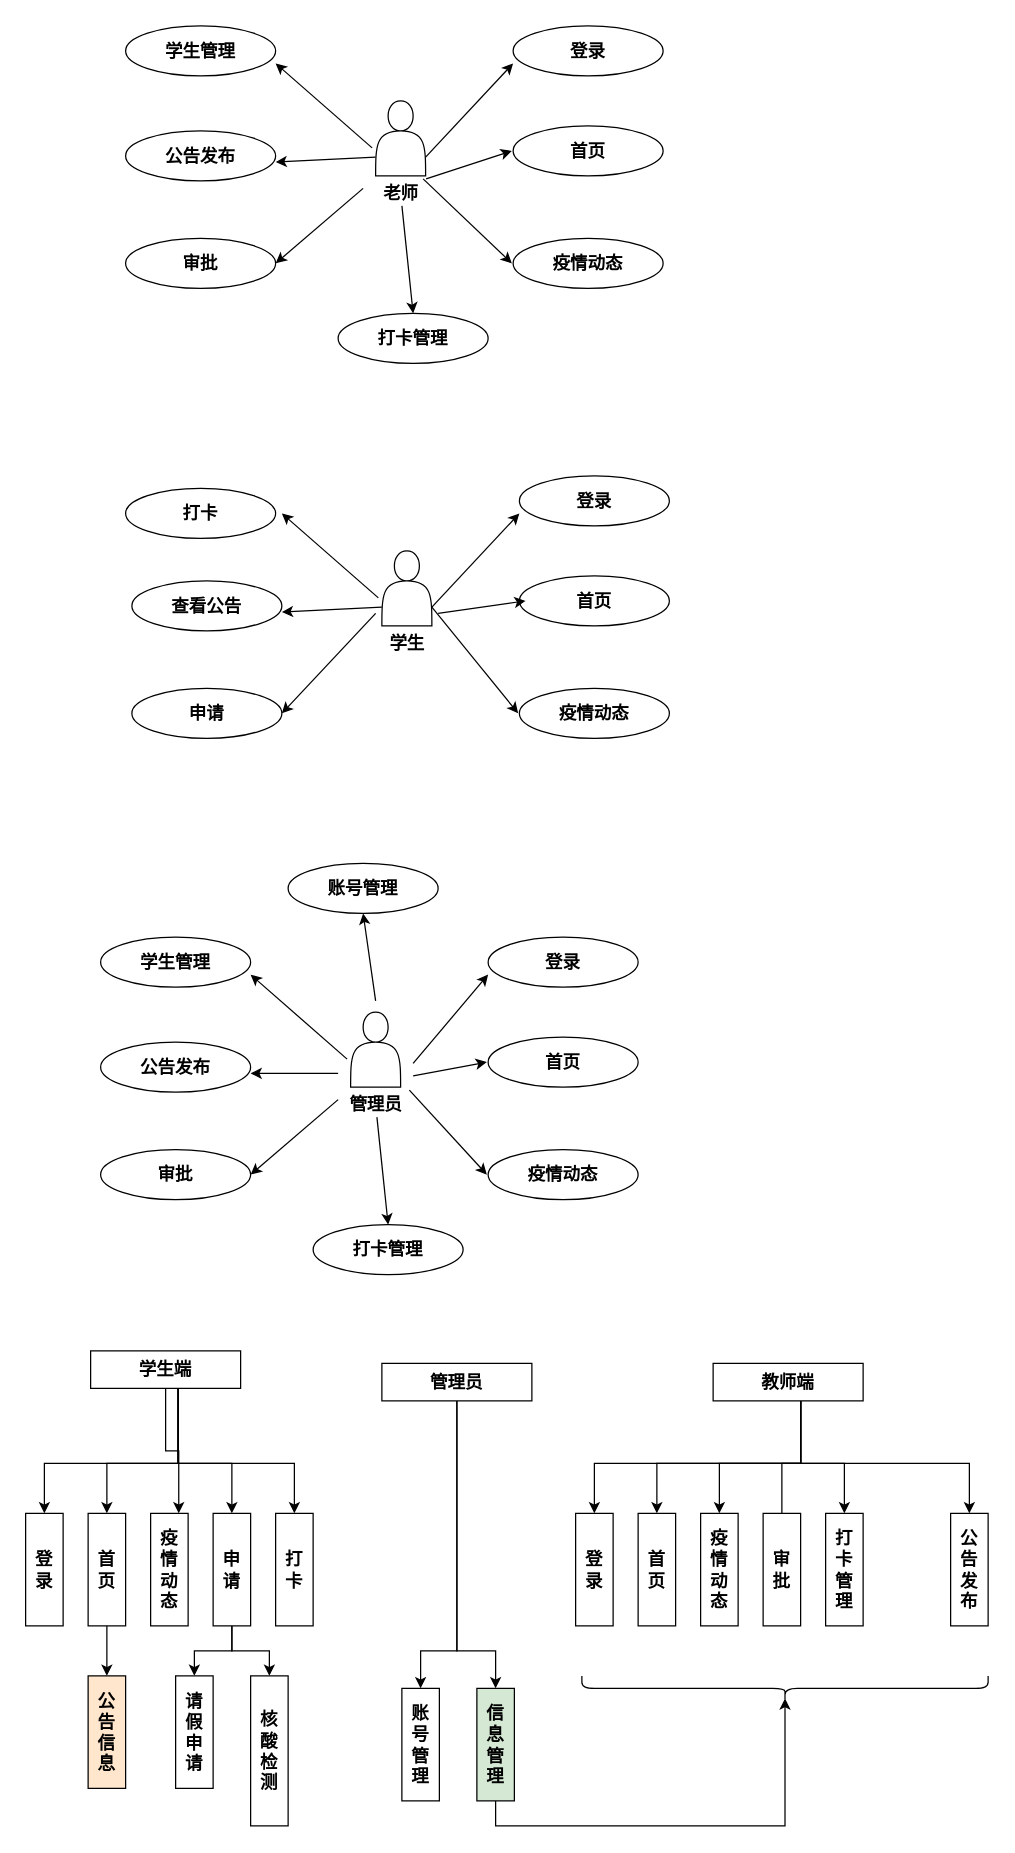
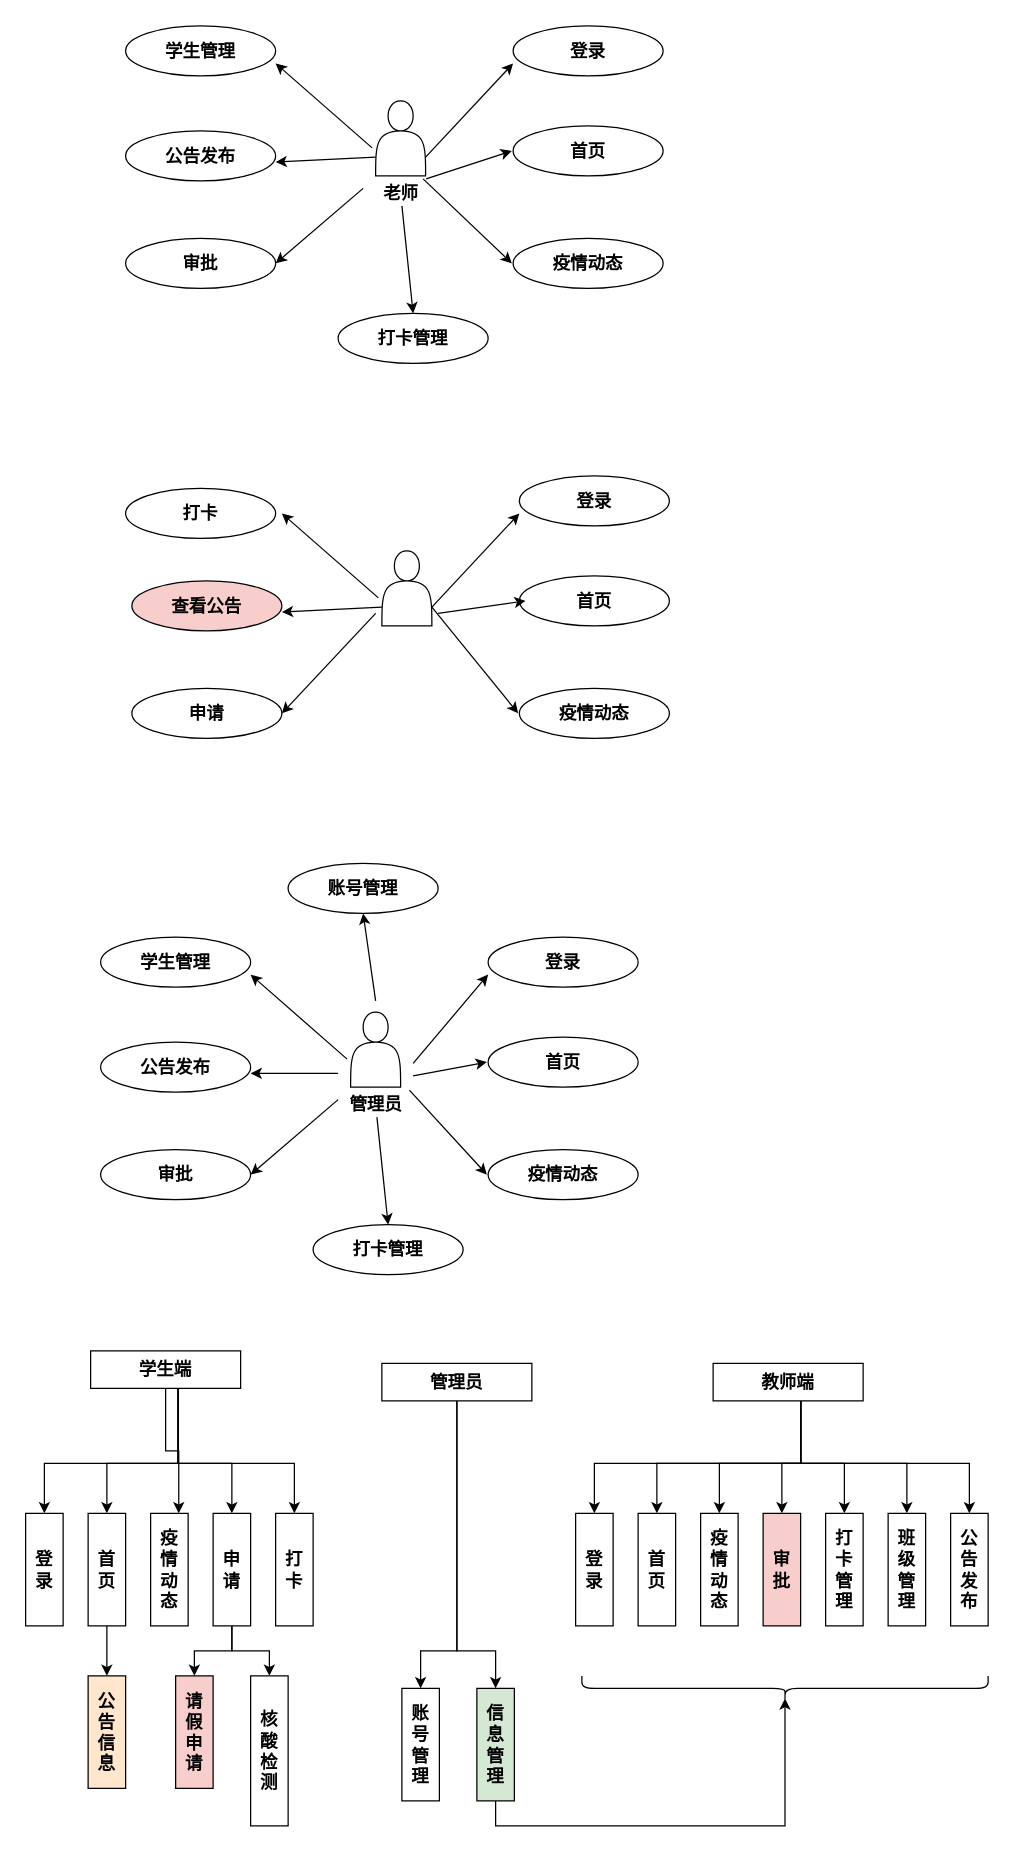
node "查看公告": fillcolor #ffffff -> #f8cecc
node "学生": removed
edge "教师端" -> "班 级 管 理": added
edge "教师端" -- "审 批": arrowhead none -> classic
node "审 批": fillcolor #ffffff -> #f8cecc
node "班 级 管 理": added
node "请 假 申 请": fillcolor #ffffff -> #f8cecc
